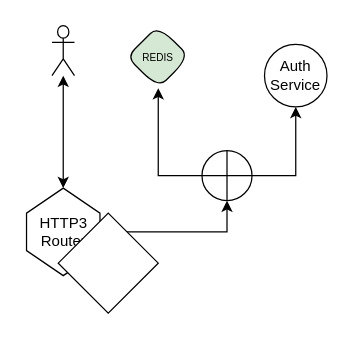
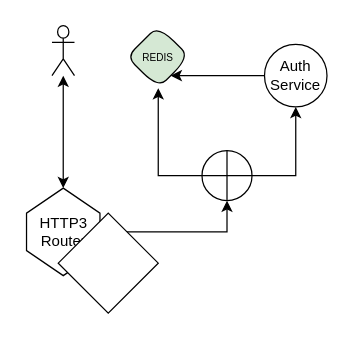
edge "Auth Service" -> "REDIS": added
